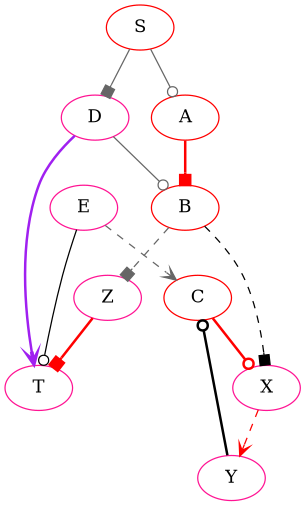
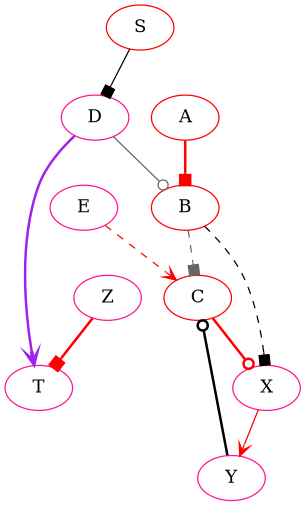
edge "S" -> "D": color gray40 -> black
edge "S" -> "A": removed
edge "B" -> "Z": now "B" -> "C"
edge "E" -> "C": color gray40 -> red
edge "E" -> "T": removed
edge "X" -> "Y": style dashed -> solid
